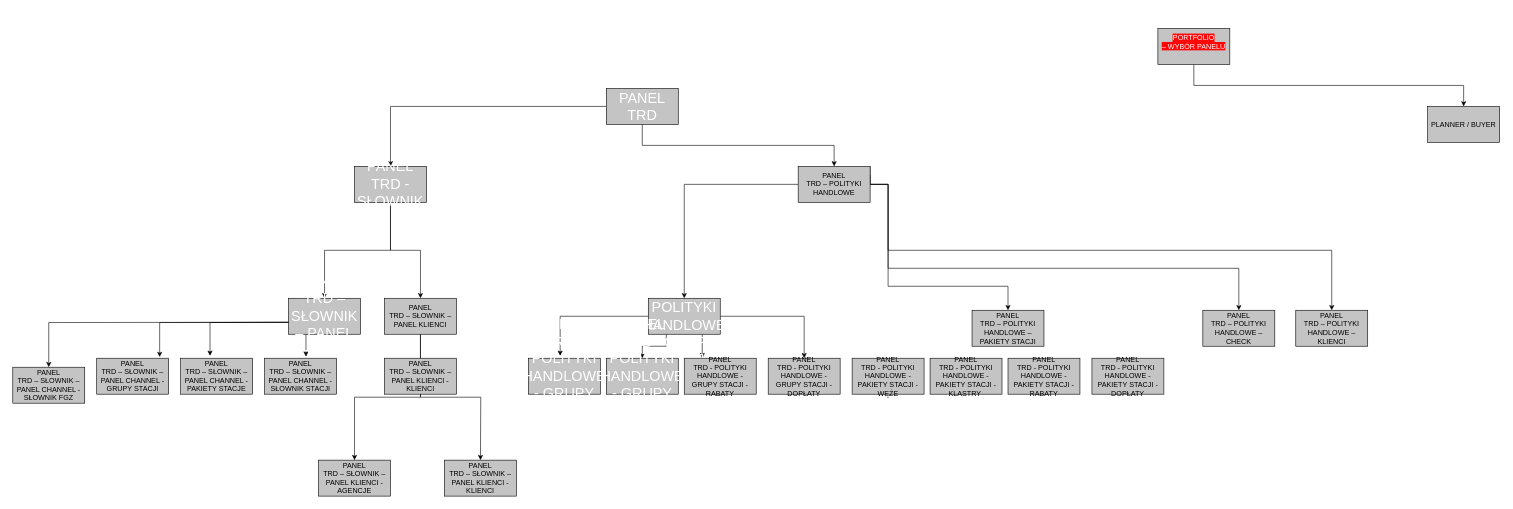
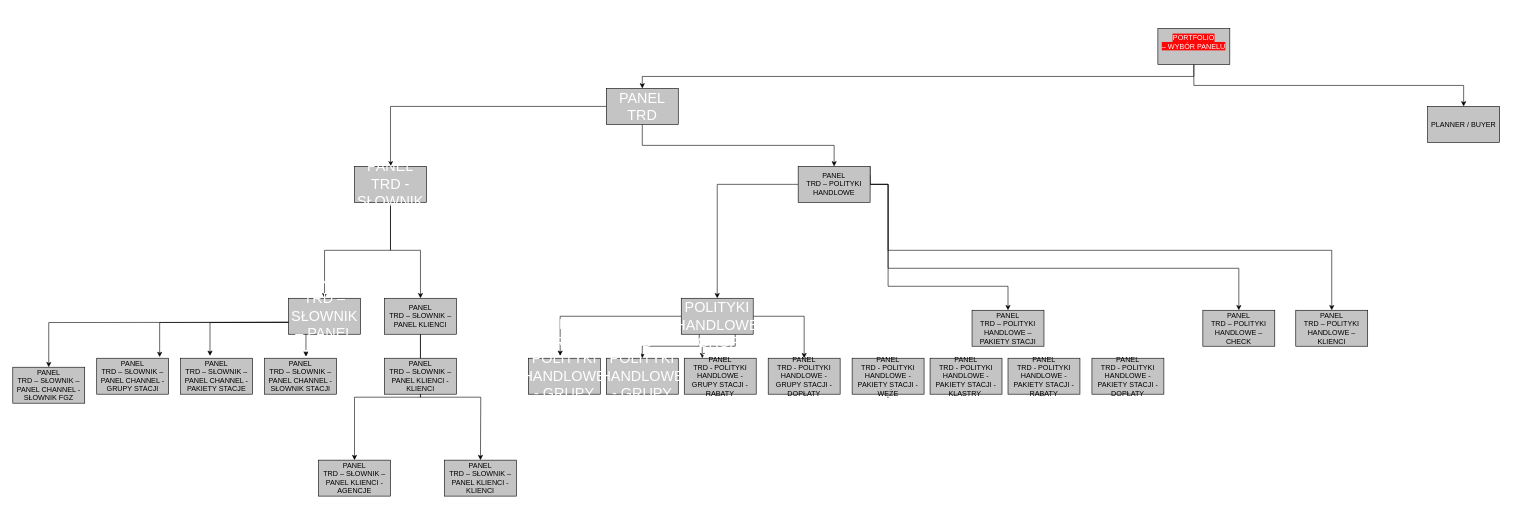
edge "PORTFOLIO – WYBÓR PANELU" -> "PANEL TRD": added
node "PANEL TRD – POLITYKI HANDLOWE – GRUPY STACJI": moved (684, 317) -> (717, 317)
